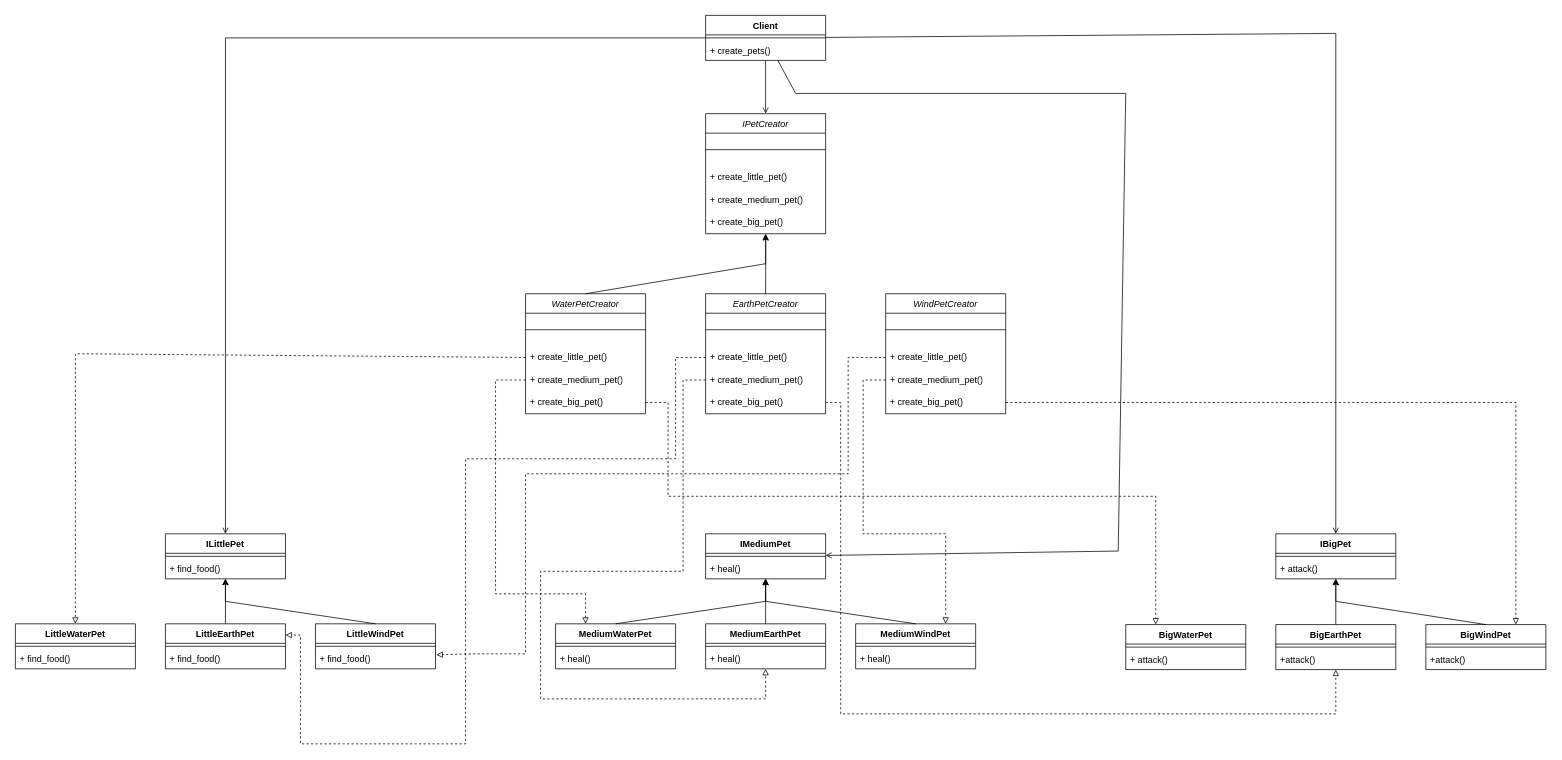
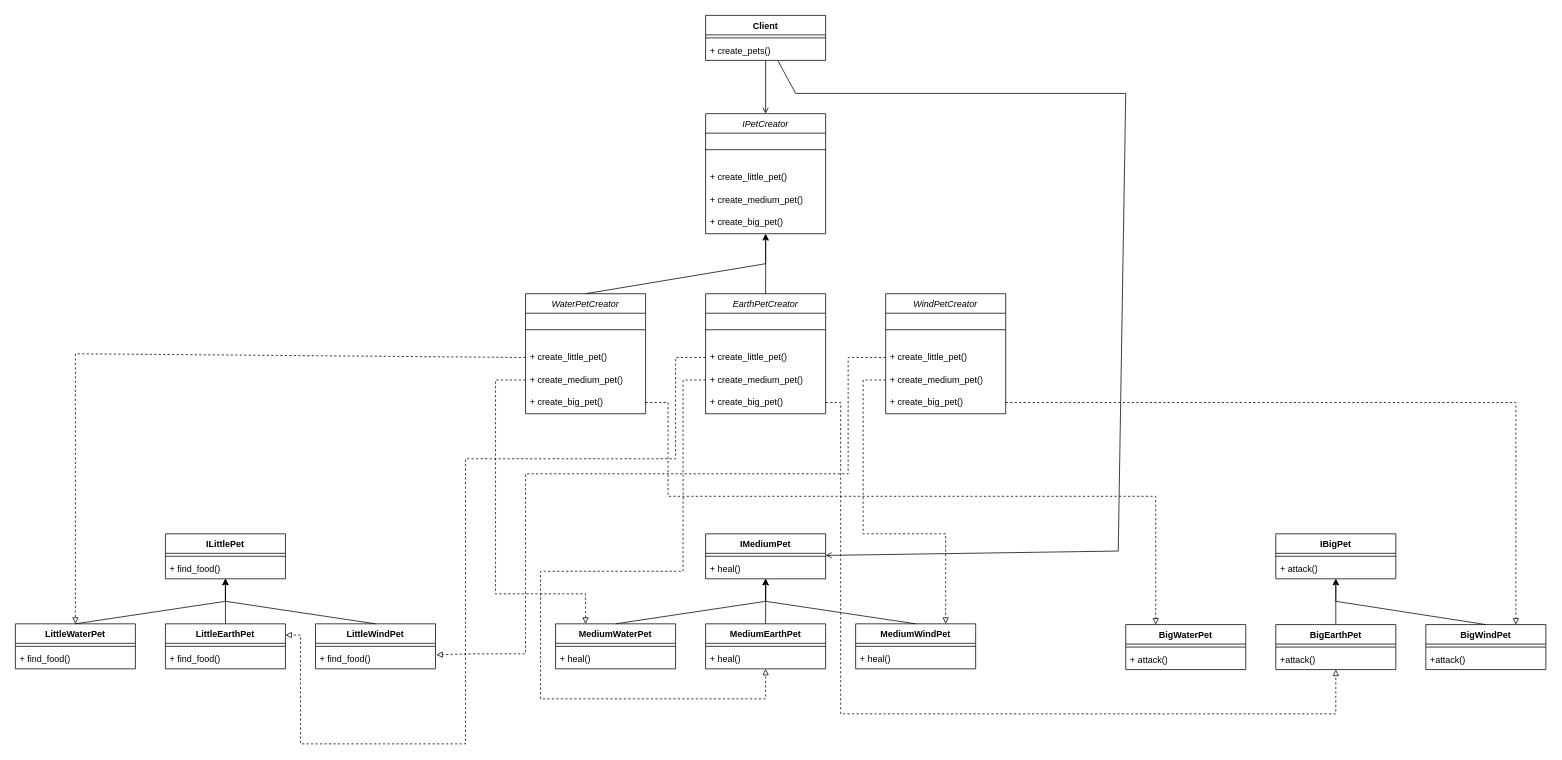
edge "Client" -> "IBigPet": removed
edge "Client" -> "ILittlePet": removed
edge "LittleWaterPet" -> "ILittlePet": added
